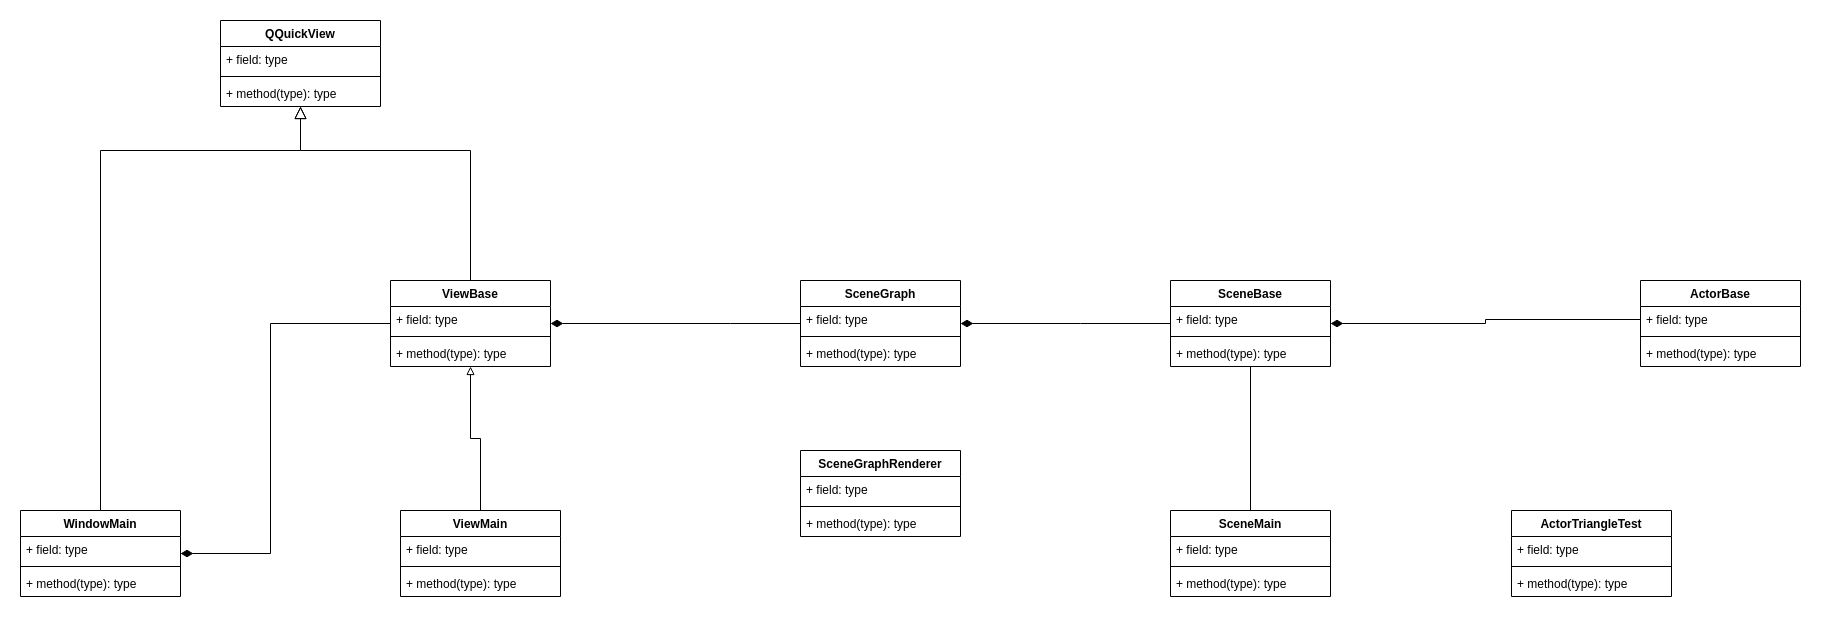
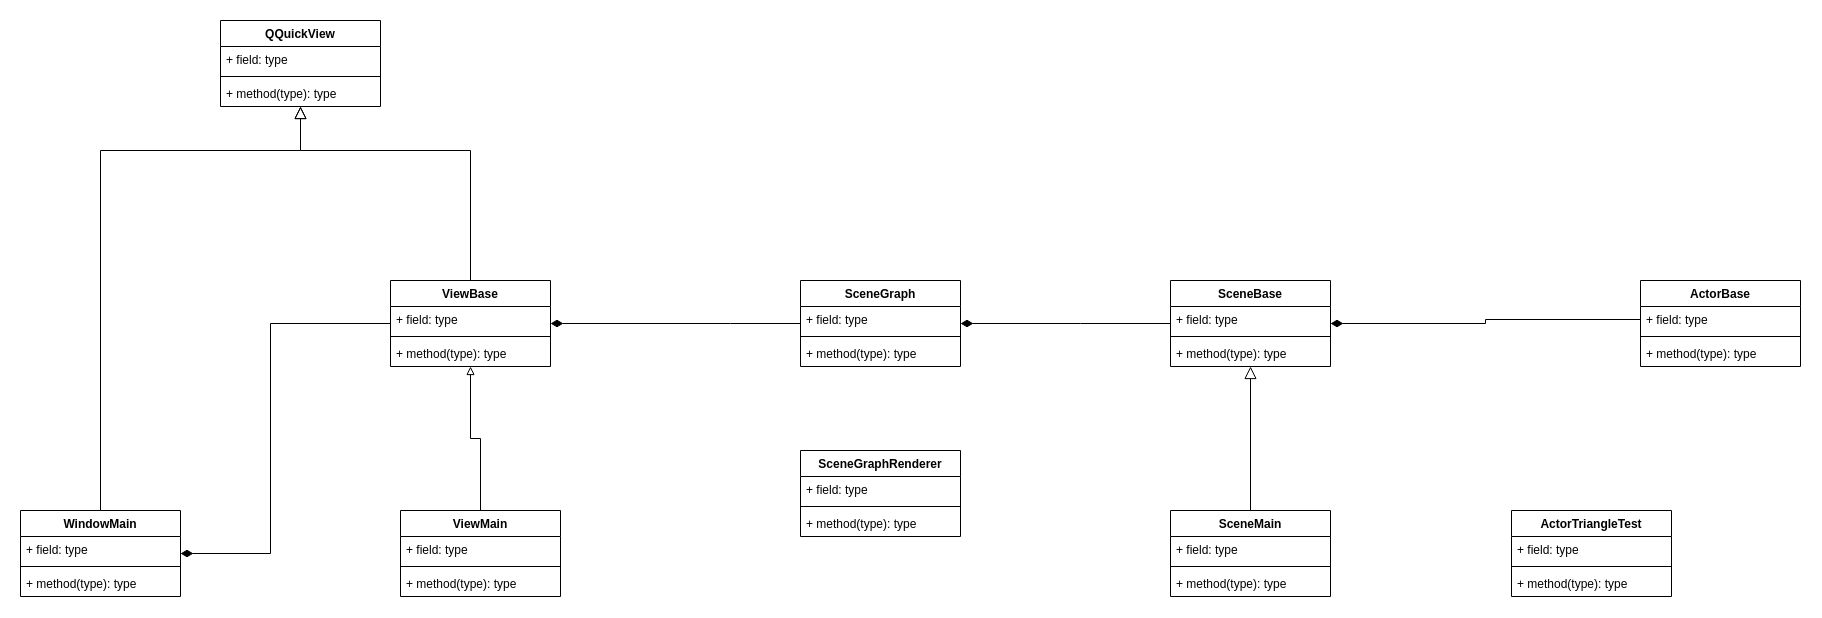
edge "SceneBase" -- "SceneMain": arrowhead none -> block
